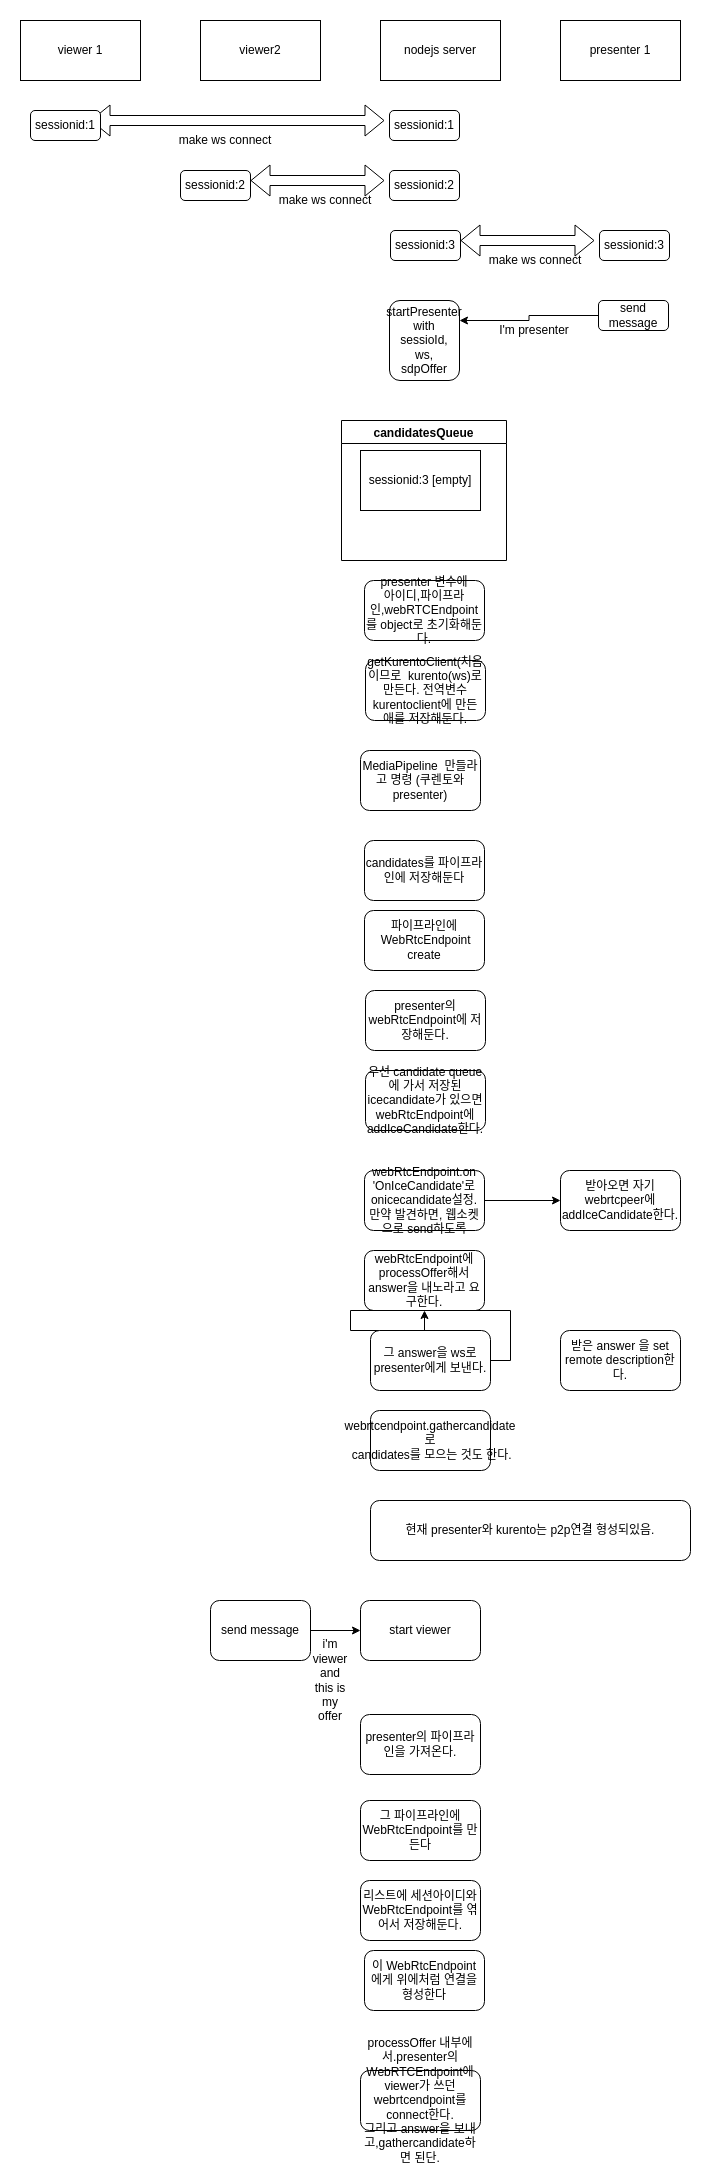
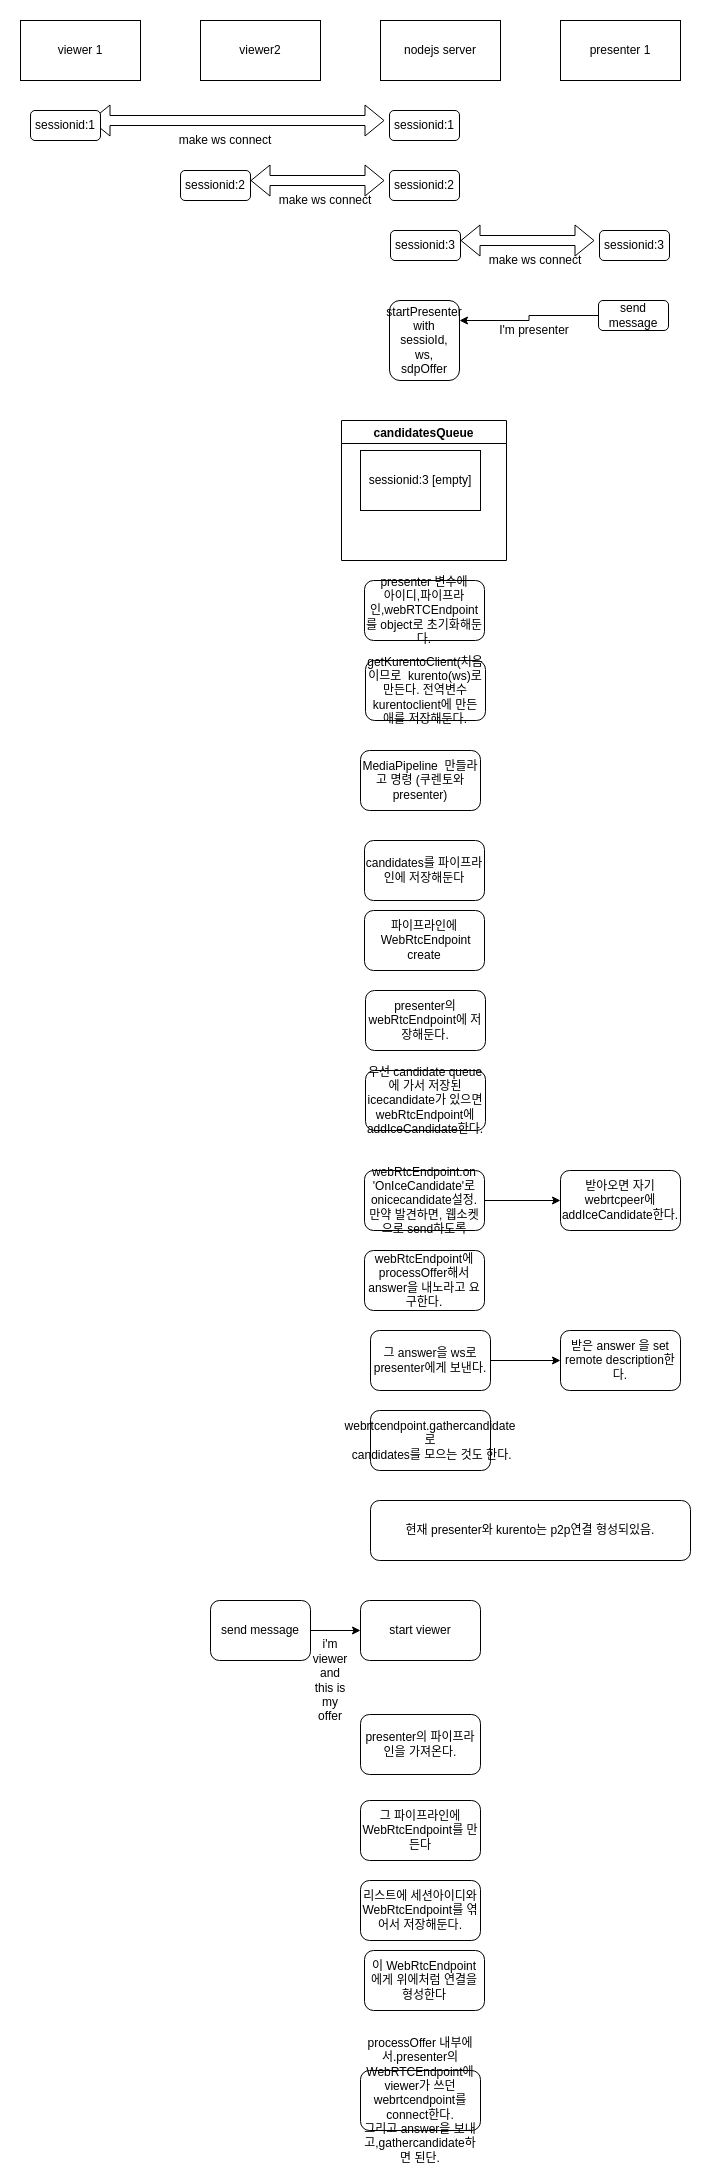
edge "그 answer을 ws로 presenter에게 보낸다." -> "webRtcEndpoint에 processOffer해서 answer을 내노라고 요구한다.": now "그 answer을 ws로 presenter에게 보낸다." -> "받은 answer 을 set remote description한다."
